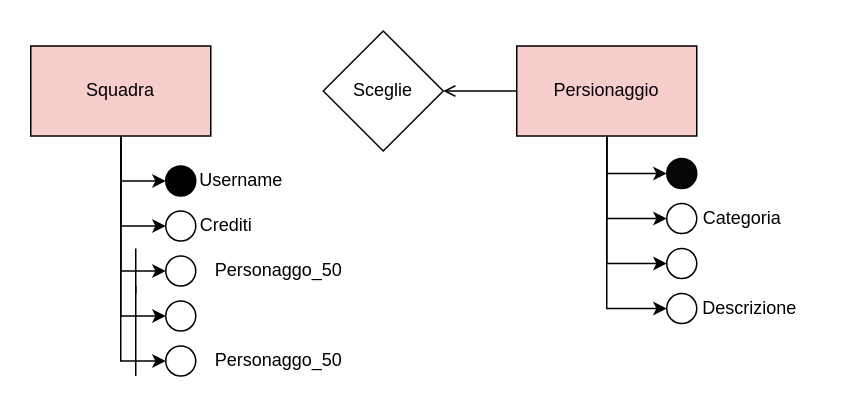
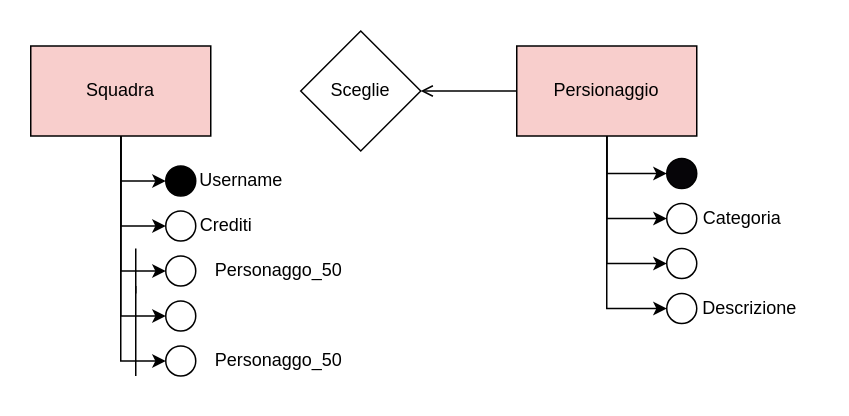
node "Sceglie": moved (383, 91) -> (361, 91)
